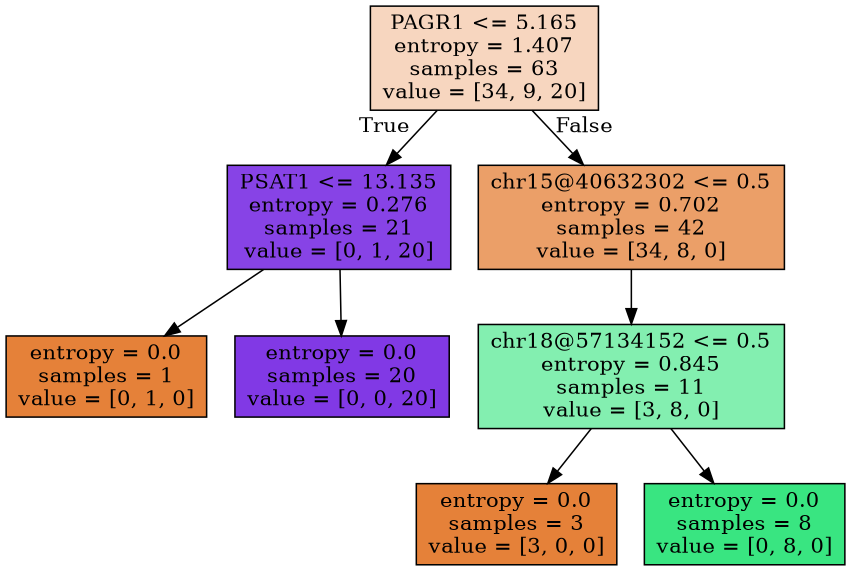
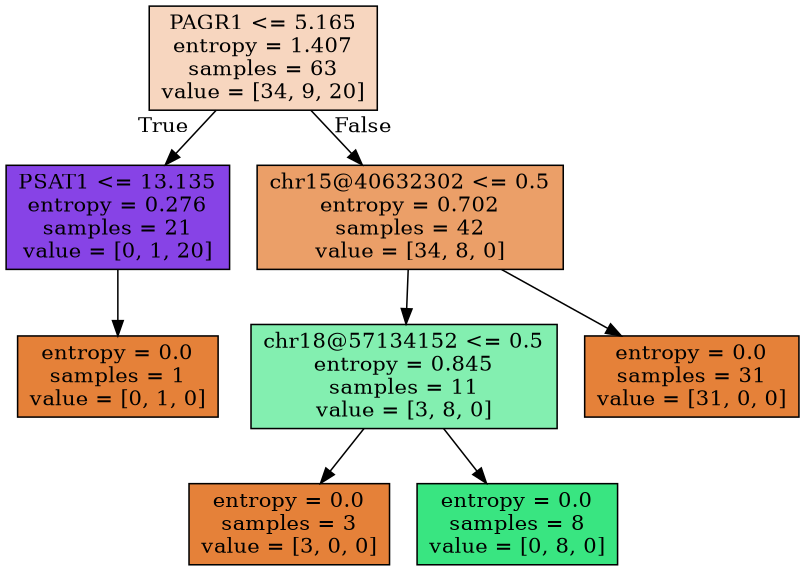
node "entropy = 0.0 samples = 20 value = [0, 0, 20]": removed
node "entropy = 0.0 samples = 31 value = [31, 0, 0]": added
